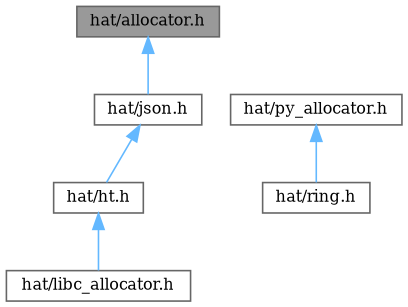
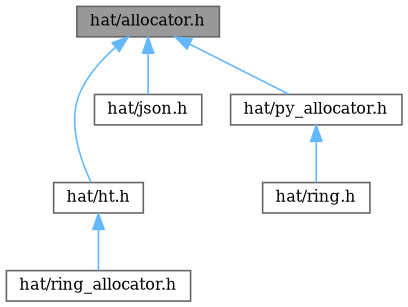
edge "hat/py_allocator.h" -> "hat/allocator.h": added
edge "hat/ht.h" -> "hat/json.h": now "hat/ht.h" -> "hat/allocator.h"
node "hat/libc_allocator.h": label "hat/libc_allocator.h" -> "hat/ring_allocator.h"
